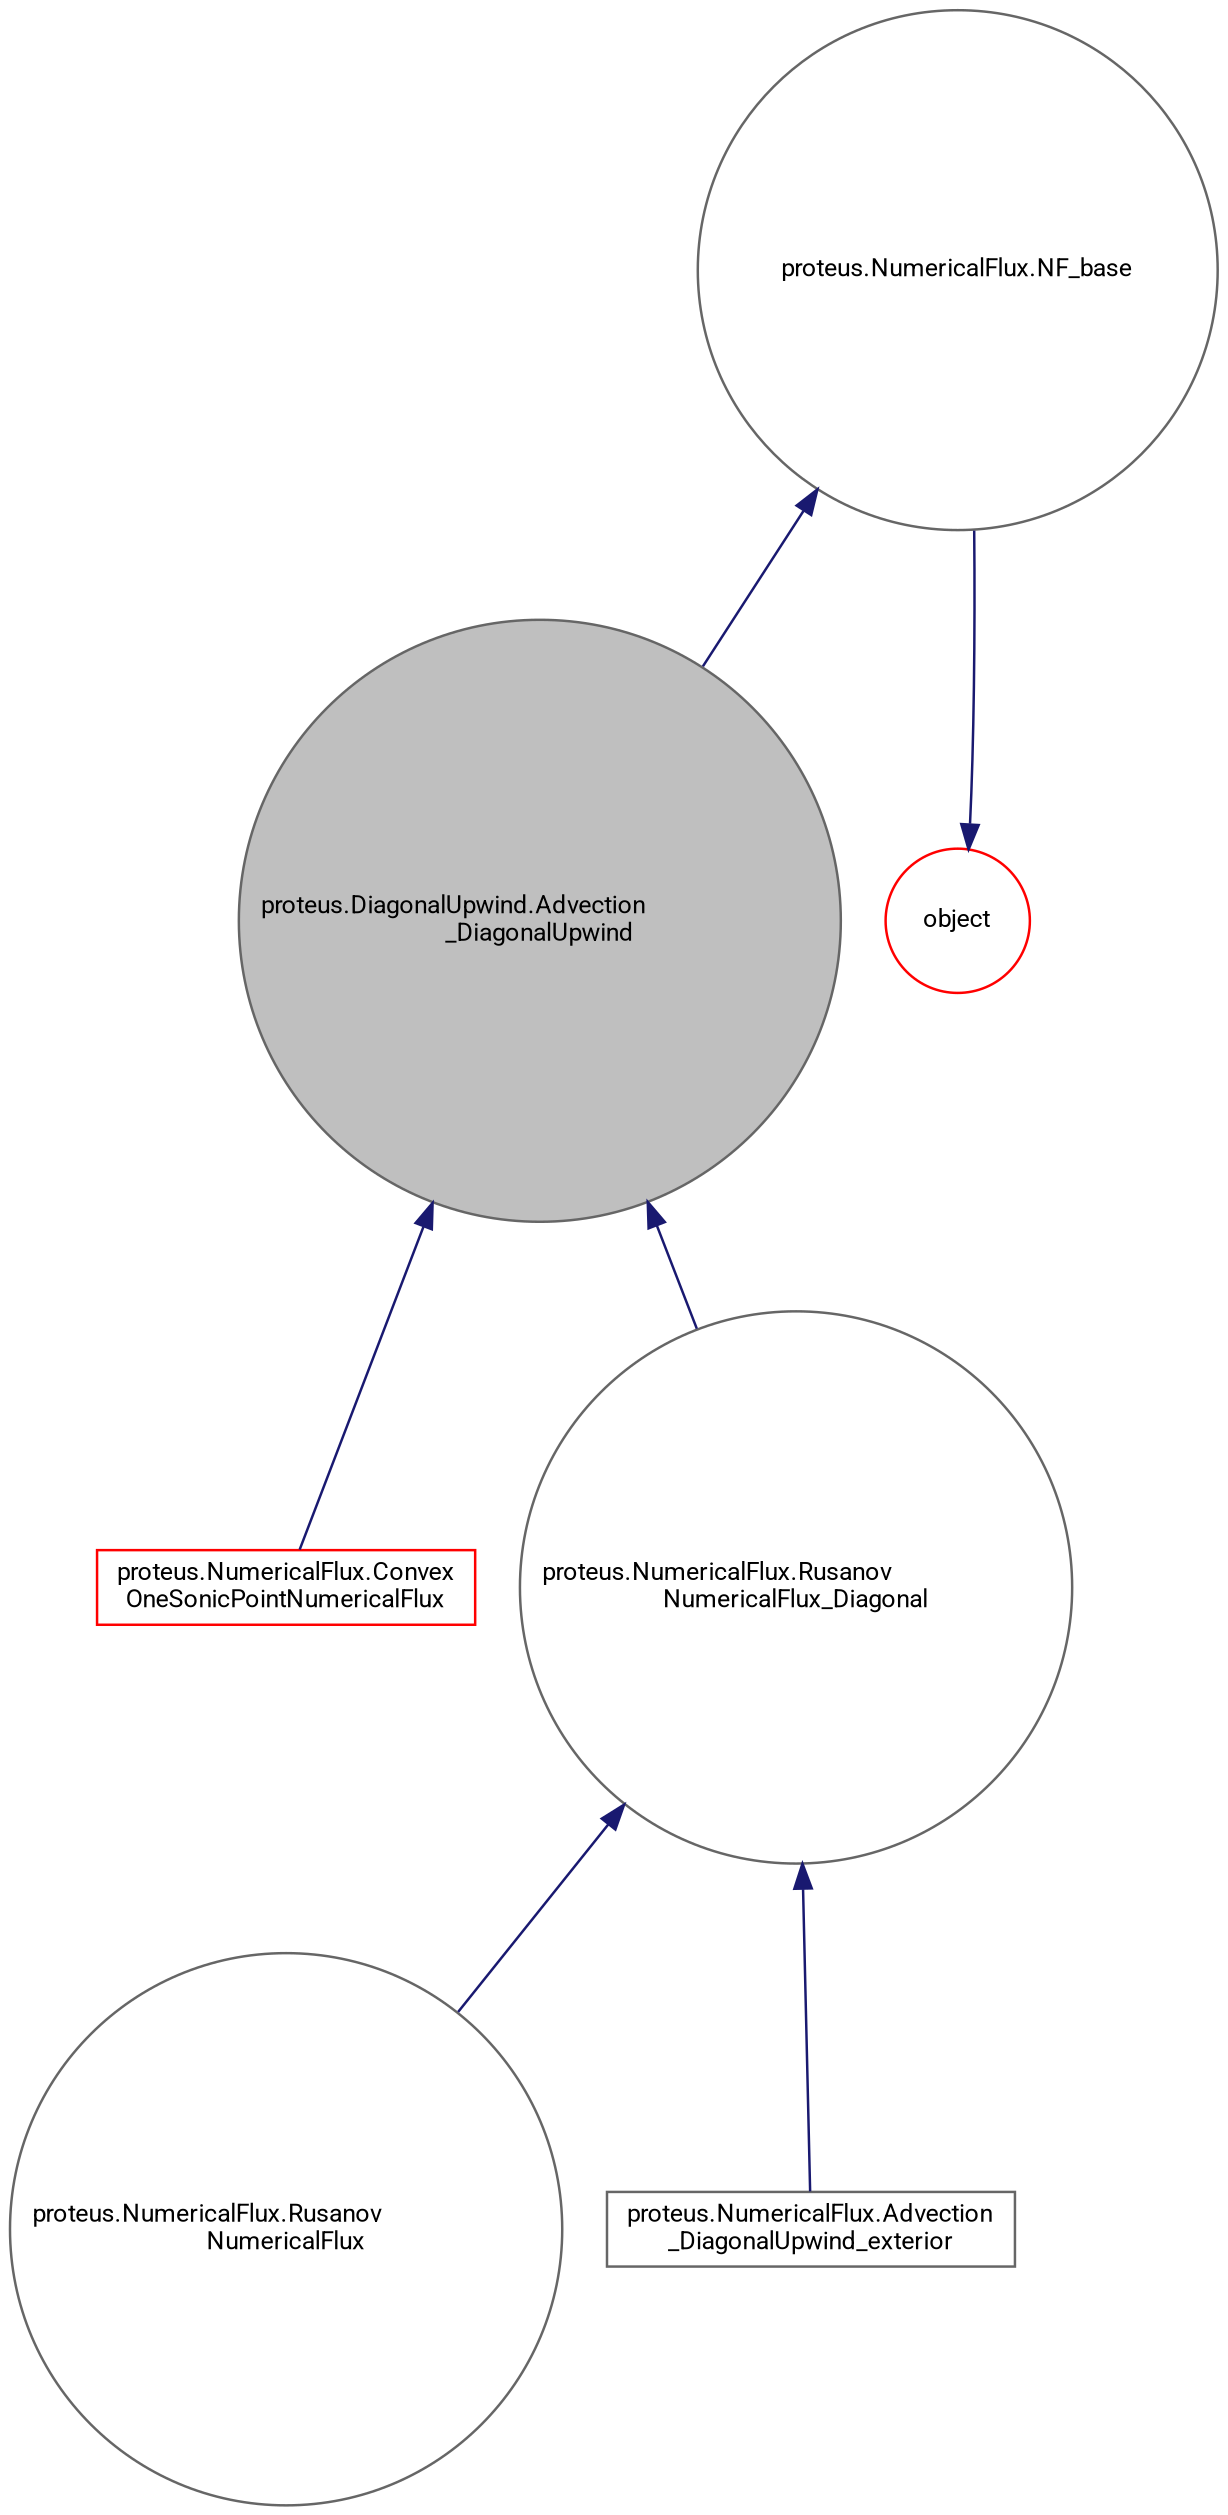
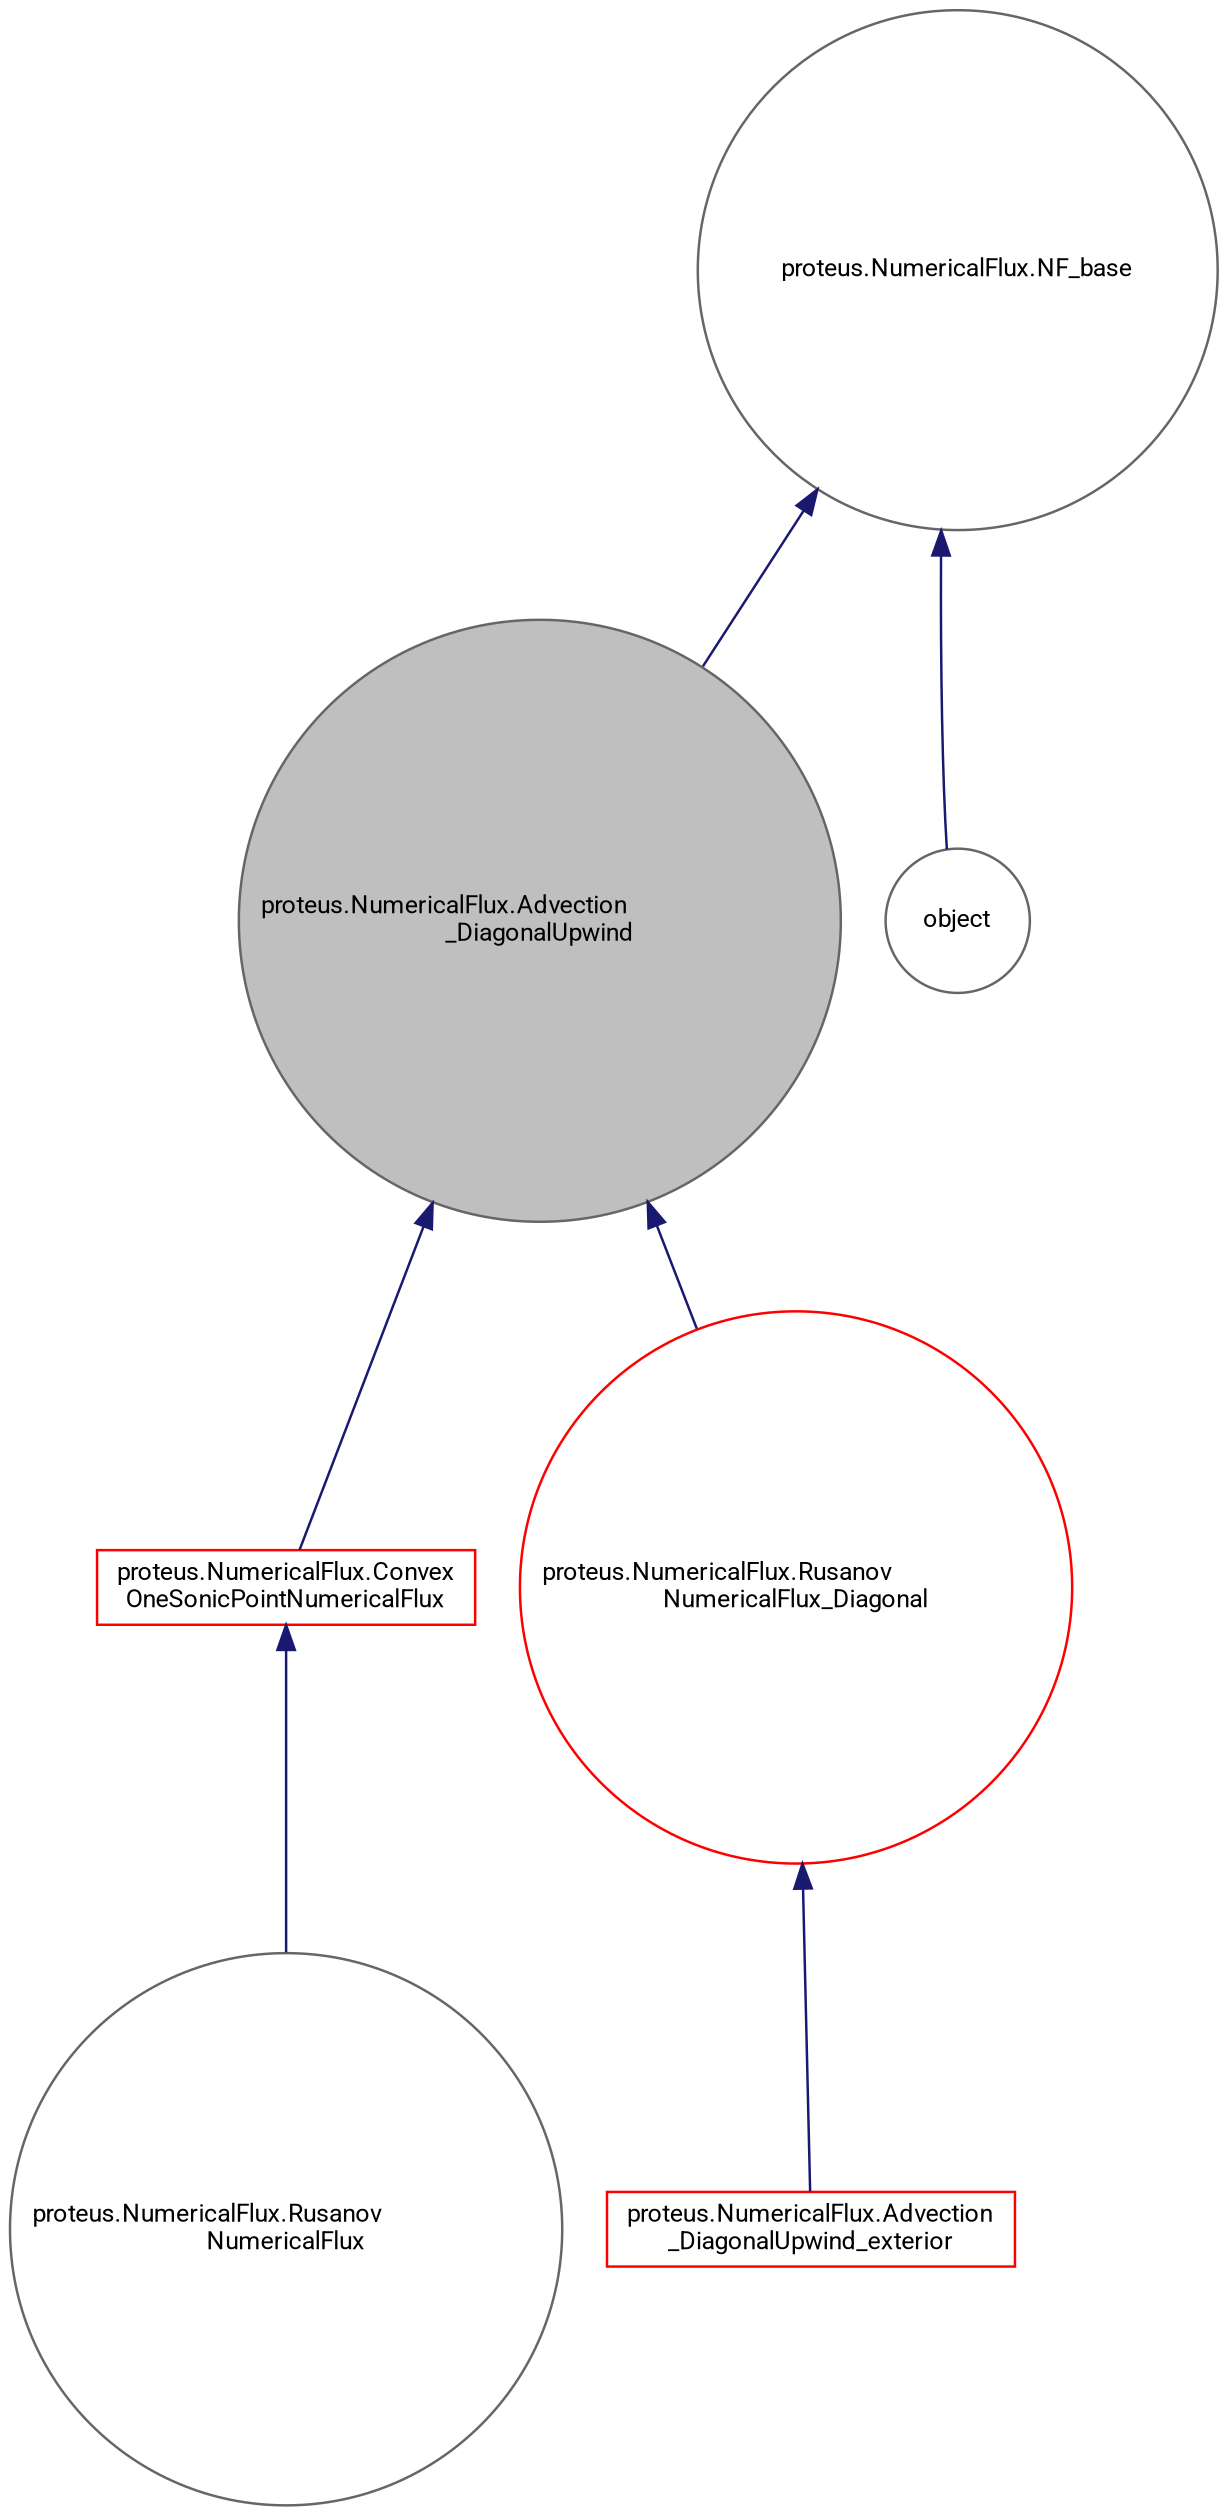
edge "proteus.NumericalFlux.NF_base" -> "object": reversed
node "proteus.DiagonalUpwind.Advection _DiagonalUpwind": label "proteus.DiagonalUpwind.Advection _DiagonalUpwind" -> "proteus.NumericalFlux.Advection _DiagonalUpwind"
node "object": color red -> gray40
node "proteus.NumericalFlux.Rusanov NumericalFlux_Diagonal": color gray40 -> red
edge "proteus.NumericalFlux.Rusanov NumericalFlux" -> "proteus.NumericalFlux.Rusanov NumericalFlux_Diagonal": now "proteus.NumericalFlux.Rusanov NumericalFlux" -> "proteus.NumericalFlux.Convex OneSonicPointNumericalFlux"
node "proteus.NumericalFlux.Advection _DiagonalUpwind_exterior": color gray40 -> red
